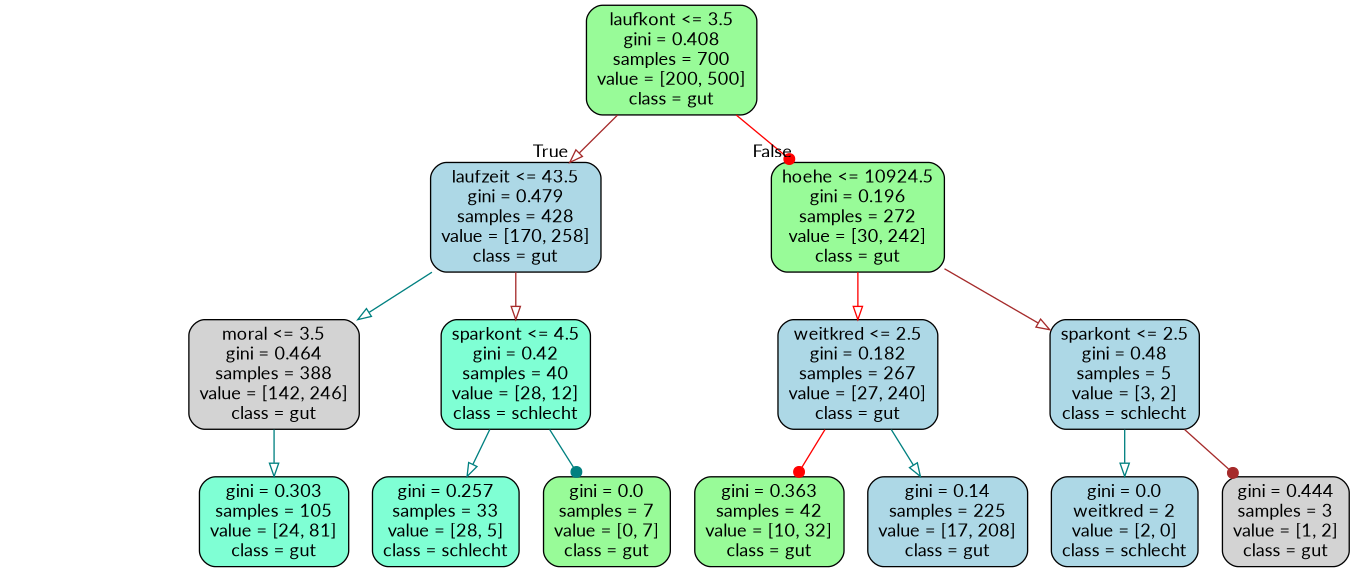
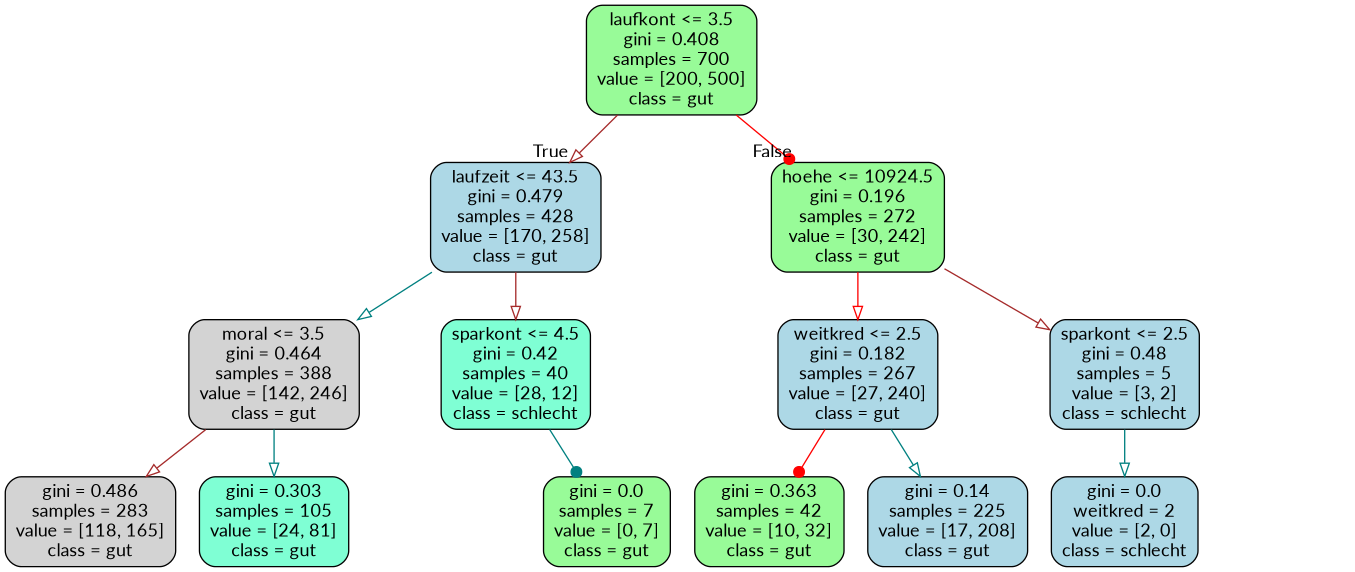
node "gini = 0.486 samples = 283 value = [118, 165] class = gut": added
node "gini = 0.257 samples = 33 value = [28, 5] class = schlecht": removed
node "gini = 0.444 samples = 3 value = [1, 2] class = gut": removed
